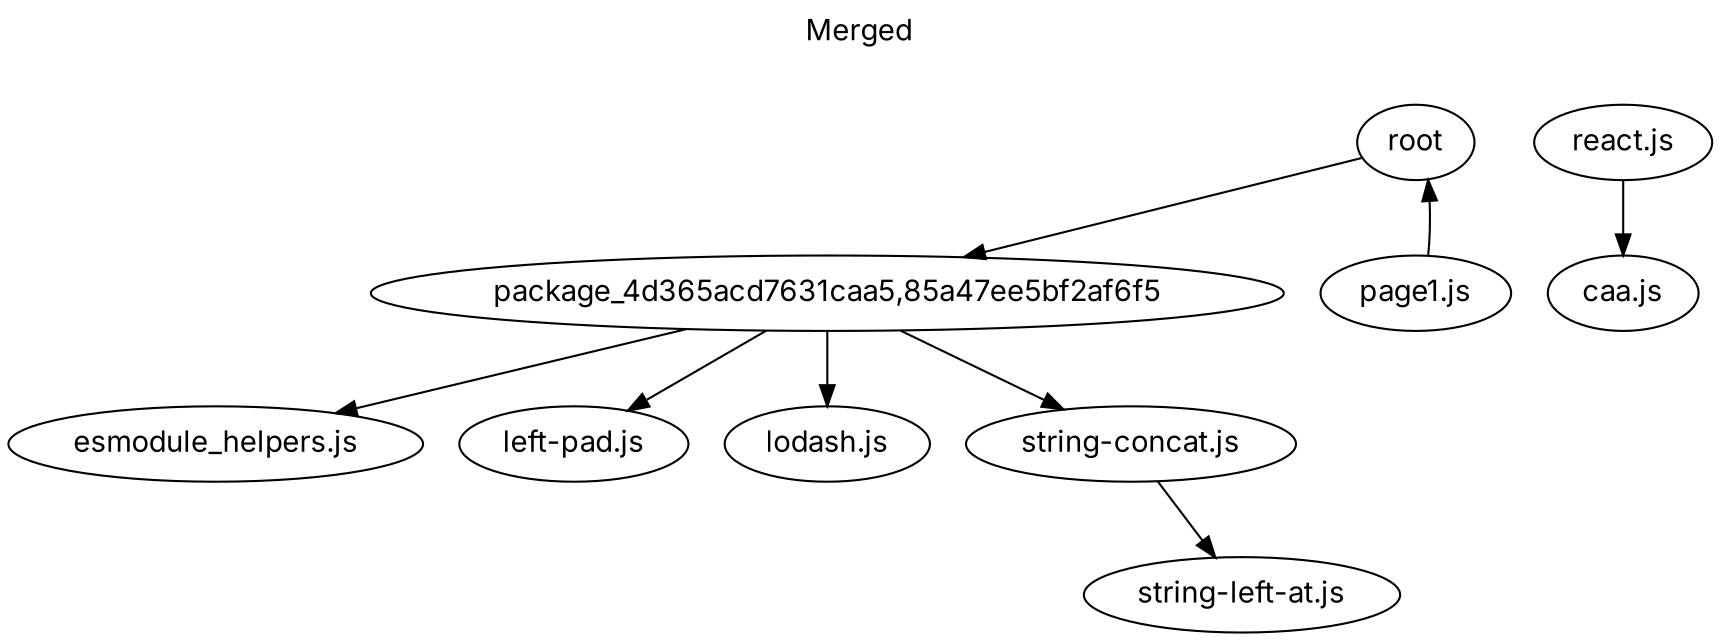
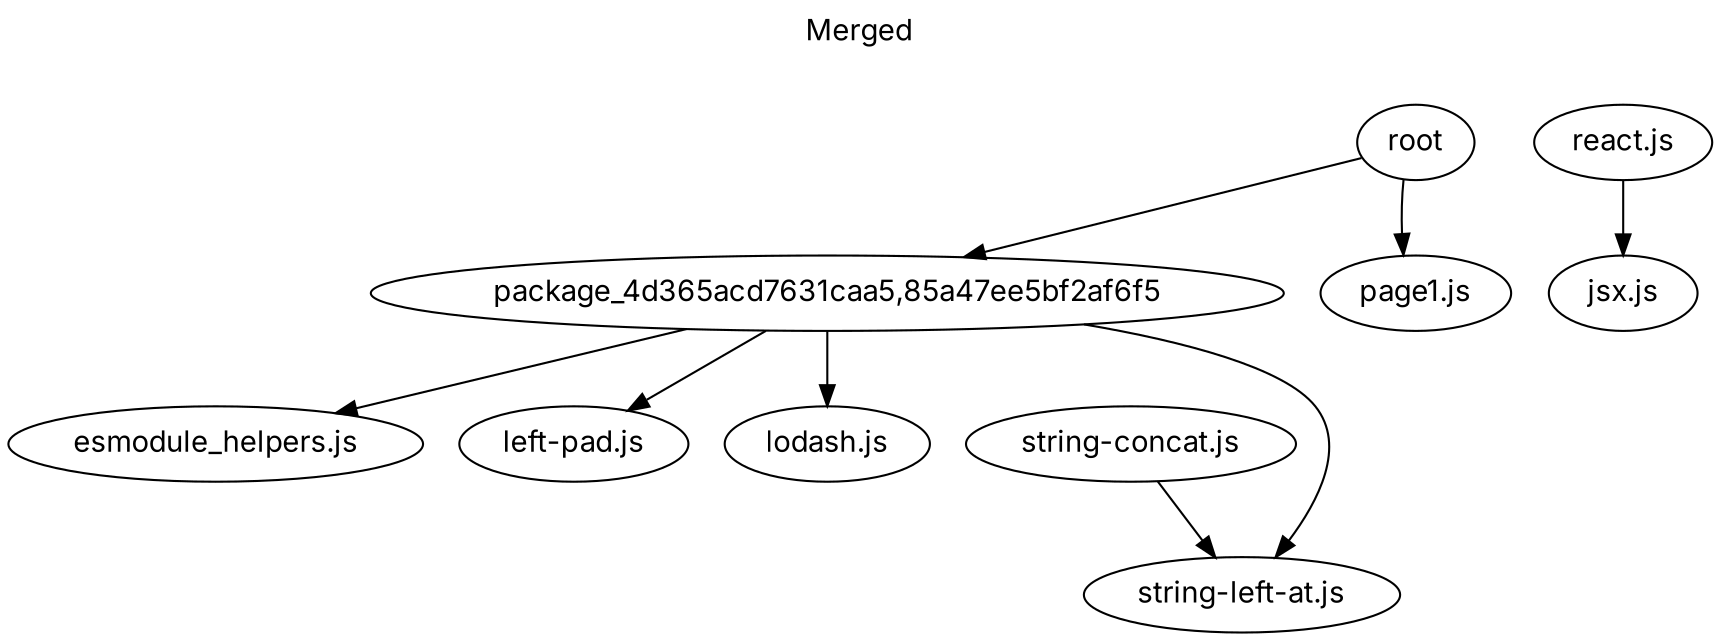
edge "page1.js" -> "root": reversed
node "caa.js": label "caa.js" -> "jsx.js"
edge "package_4d365acd7631caa5,85a47ee5bf2af6f5" -> "string-concat.js": now "package_4d365acd7631caa5,85a47ee5bf2af6f5" -> "string-left-at.js"
